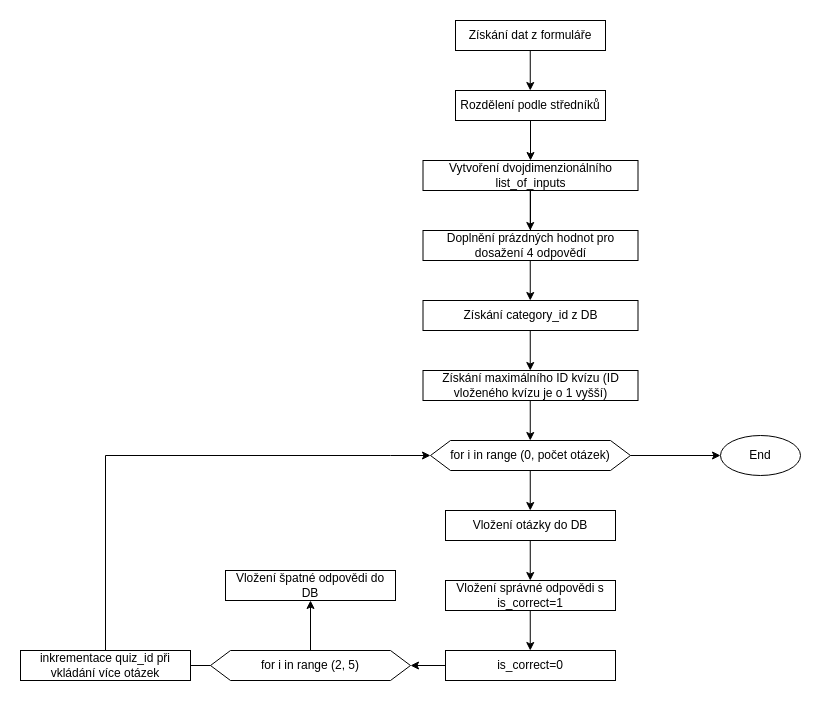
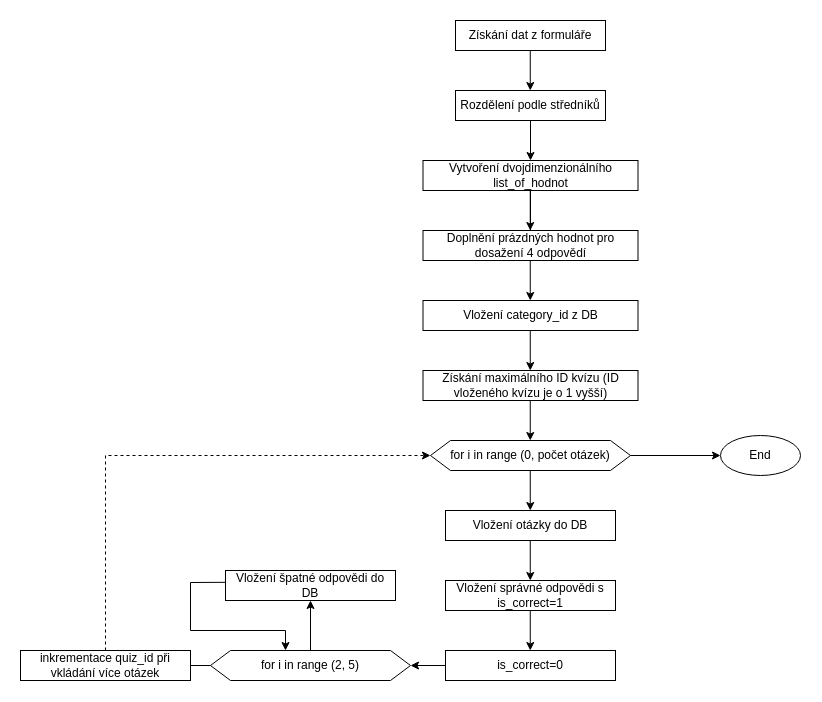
node "Vytvoření dvojdimenzionálního list_of_inputs": label "Vytvoření dvojdimenzionálního list_of_inputs" -> "Vytvoření dvojdimenzionálního list_of_hodnot"
node "Získání category_id z DB": label "Získání category_id z DB" -> "Vložení category_id z DB"
edge "inkrementace quiz_id při vkládání více otázek" -> "for i in range (0, počet otázek)": style solid -> dashed
edge "Vložení špatné odpovědi do DB" -> "for i in range (2, 5)": added
